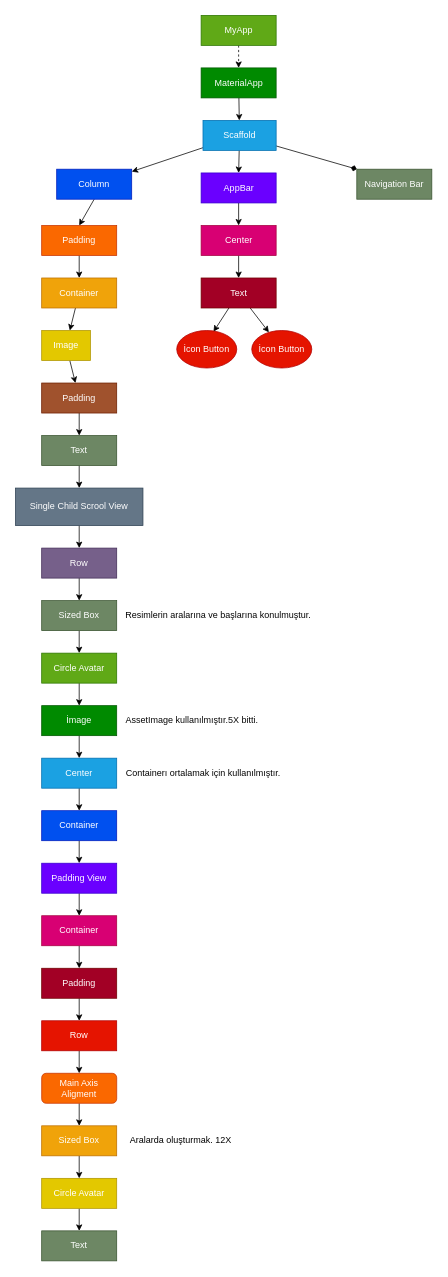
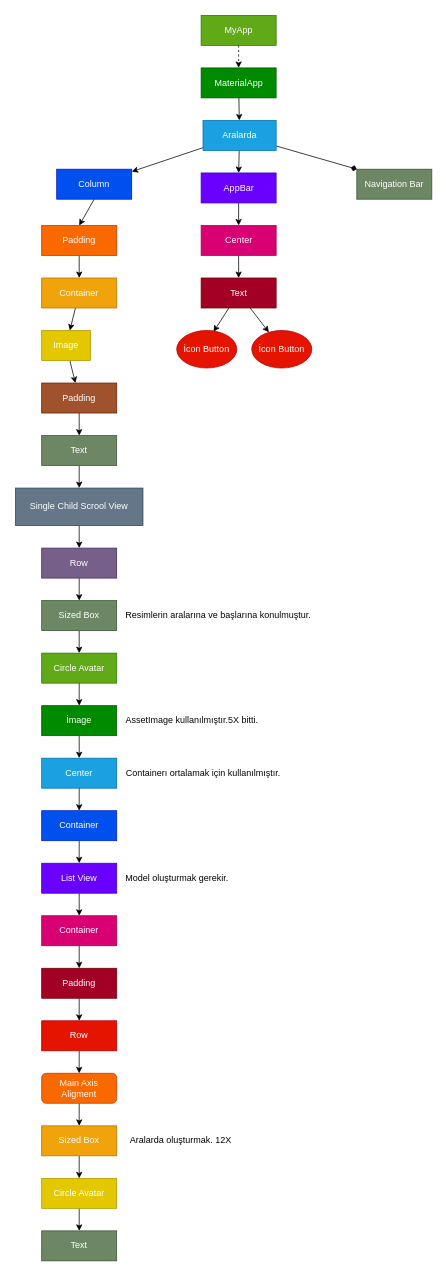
node "Scaffold": label "Scaffold" -> "Aralarda"
node "Padding View": label "Padding View" -> "List View"
node "Model oluşturmak gerekir.": added
